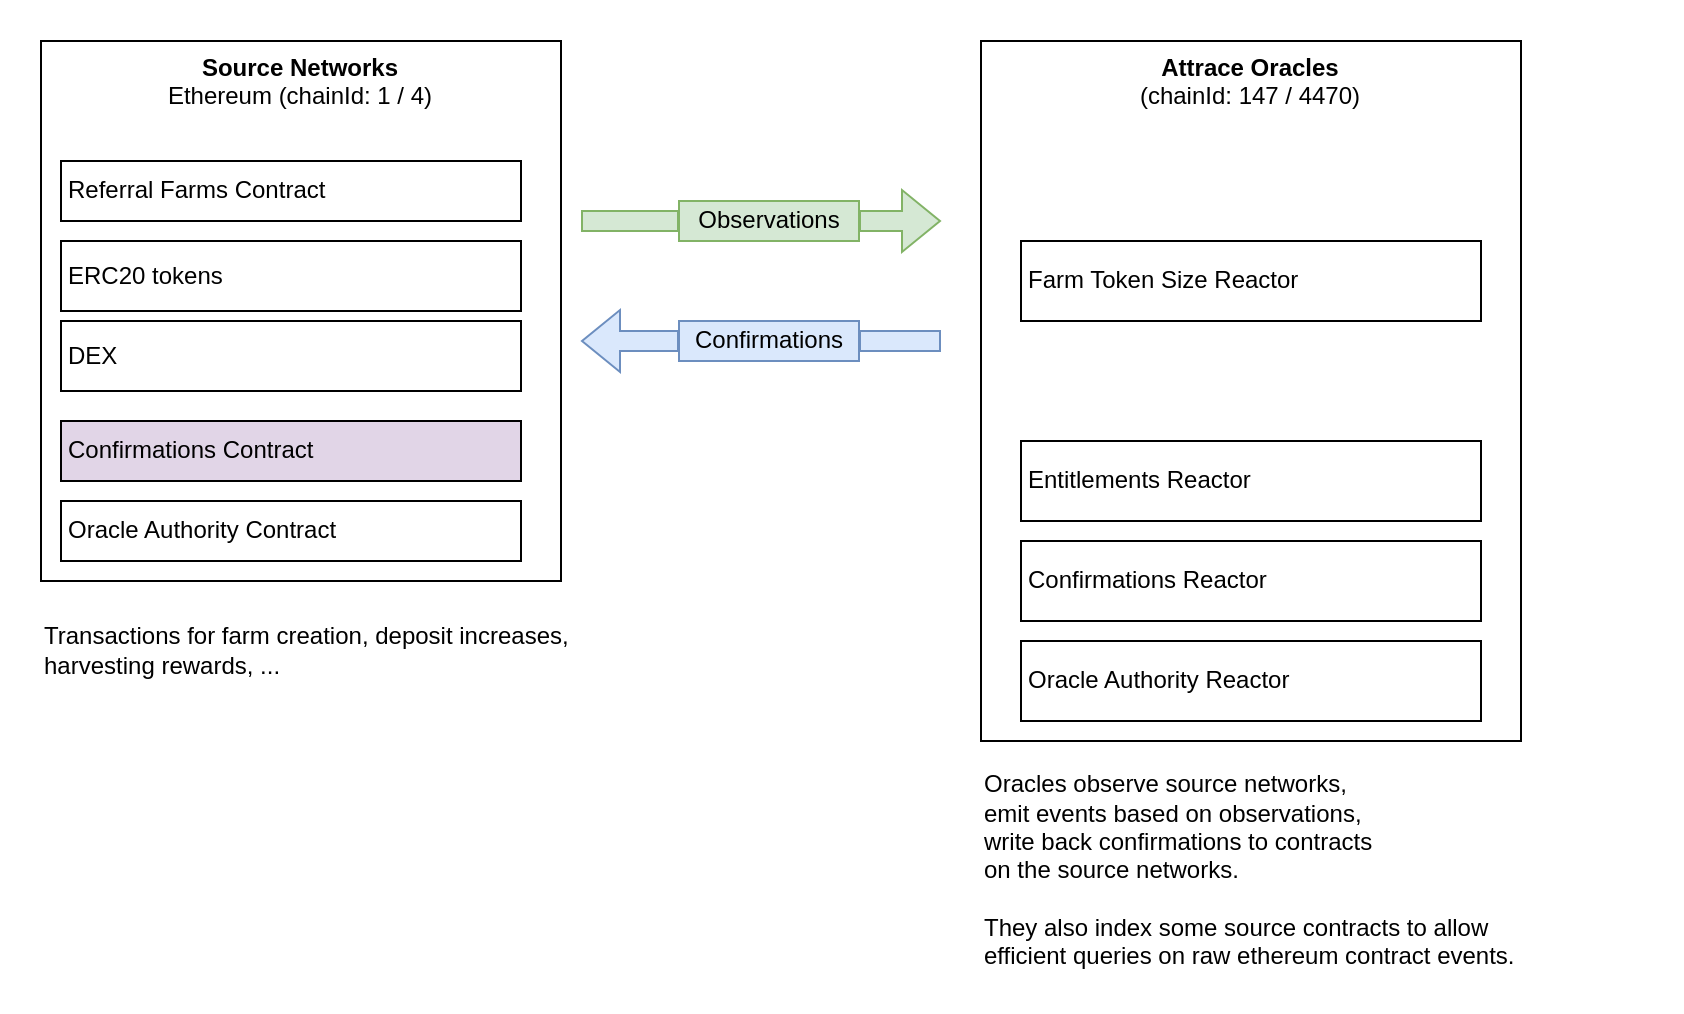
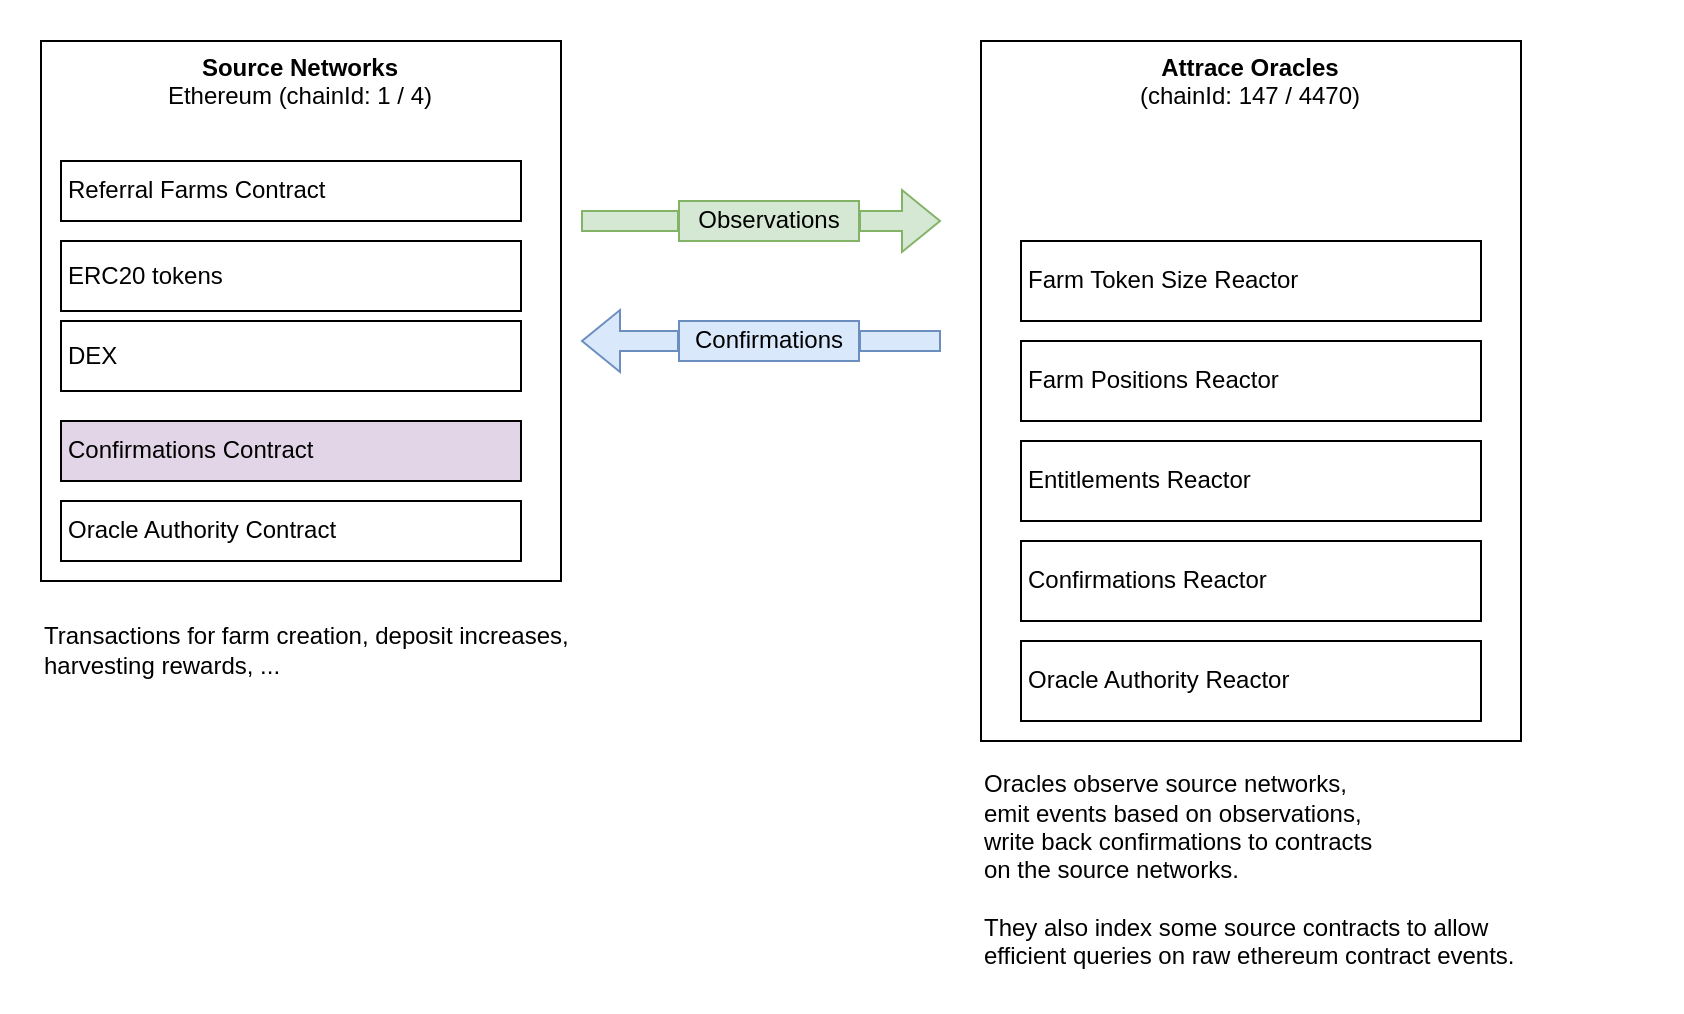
node "Farm Positions Reactor": added
